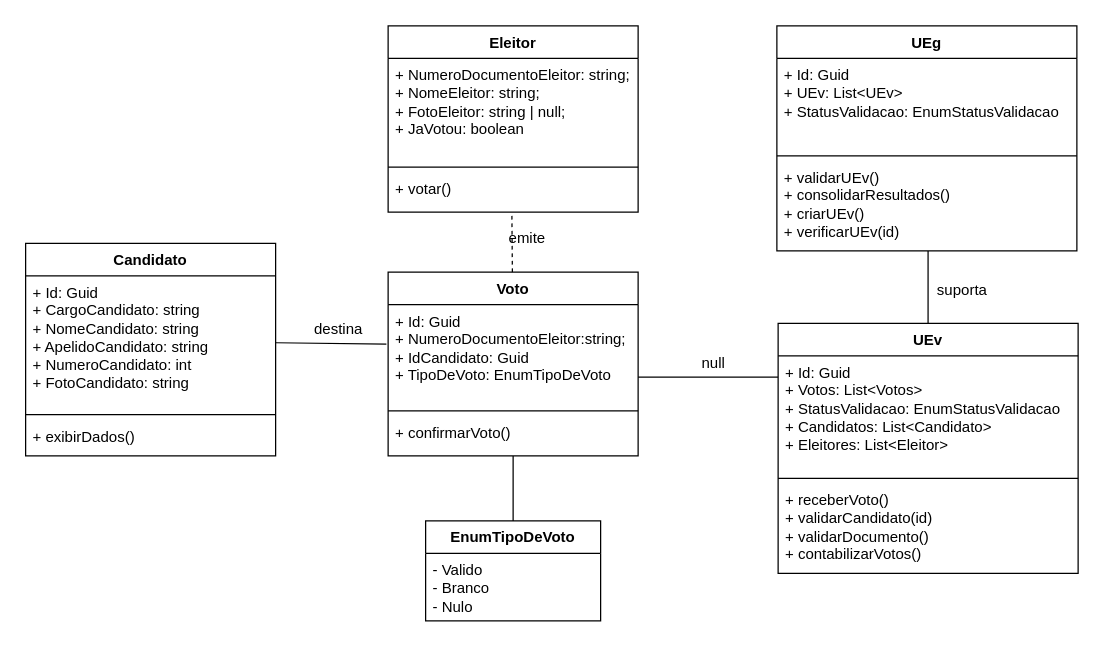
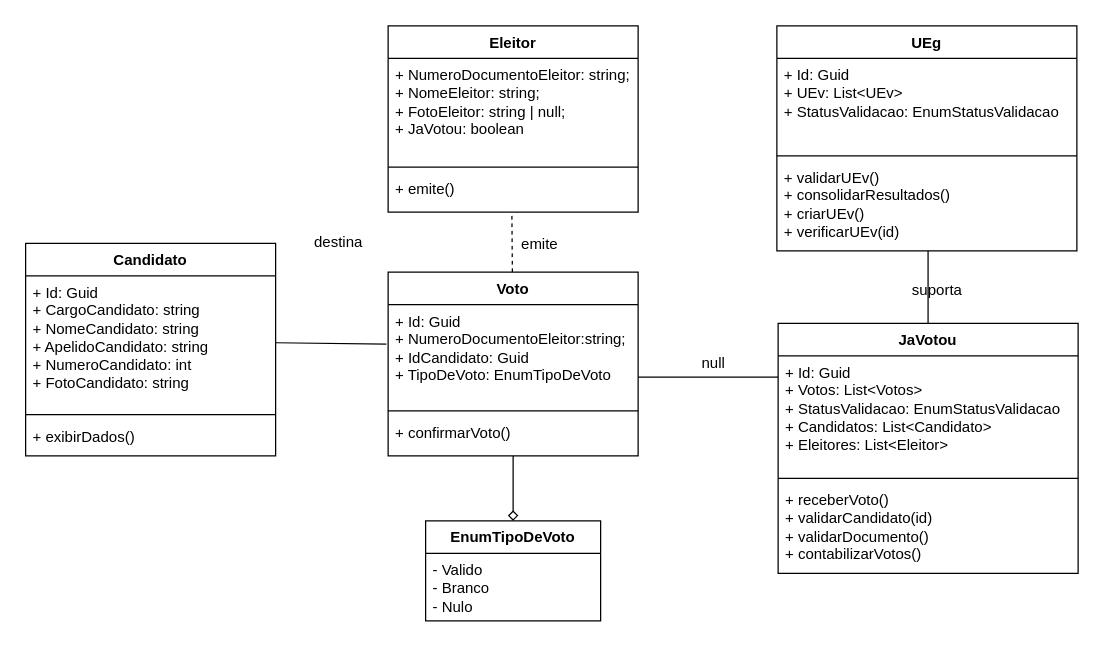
node "+ votar()": label "+ votar()" -> "+ emite()"
node "emite": moved (527, 238) -> (539, 244)
node "suporta": moved (962, 291) -> (937, 291)
node "destina": moved (338, 329) -> (338, 242)
node "UEv": label "UEv" -> "JaVotou"
edge "Voto" -- "EnumTipoDeVoto": arrowhead none -> diamond
